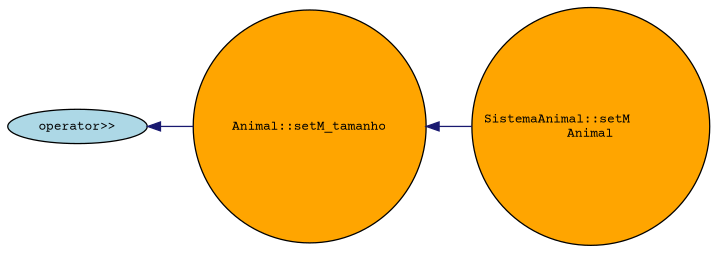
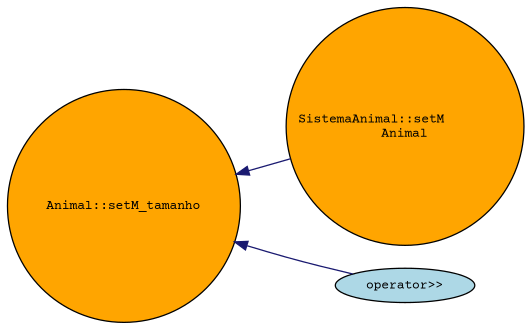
edge "Animal::setM_tamanho" -> "operator>>": reversed
